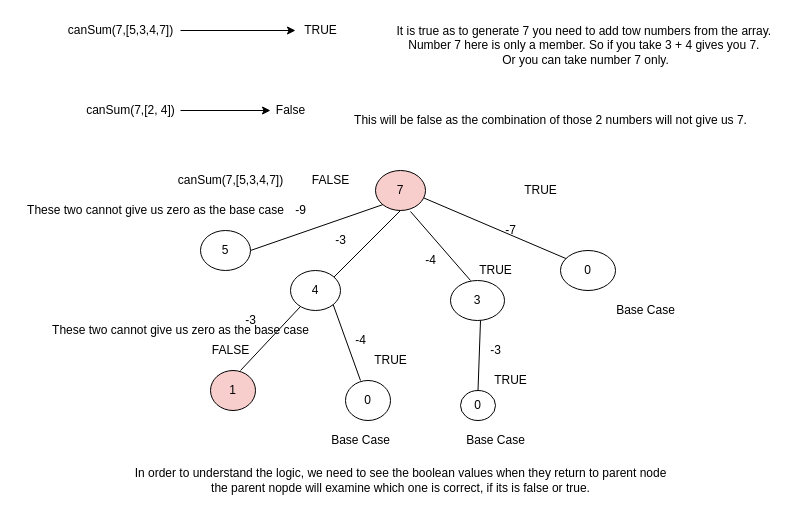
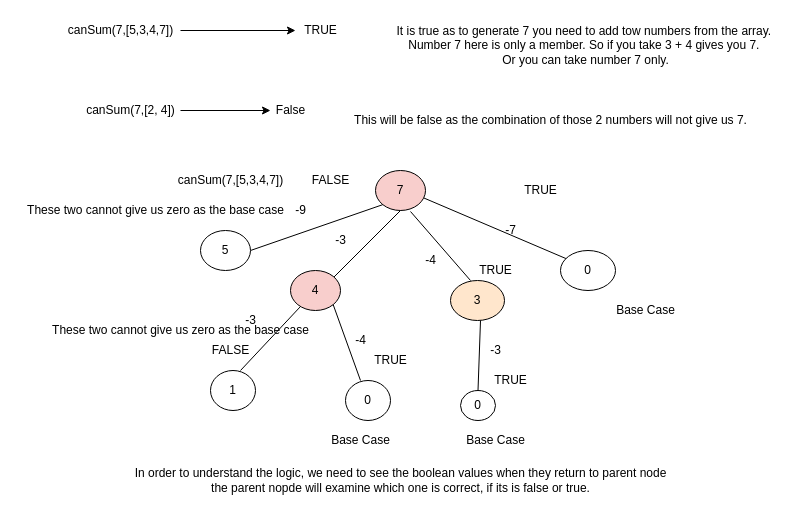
node "4": fillcolor #ffffff -> #f8cecc
node "3": fillcolor #ffffff -> #ffe6cc
node "1": fillcolor #f8cecc -> #ffffff
